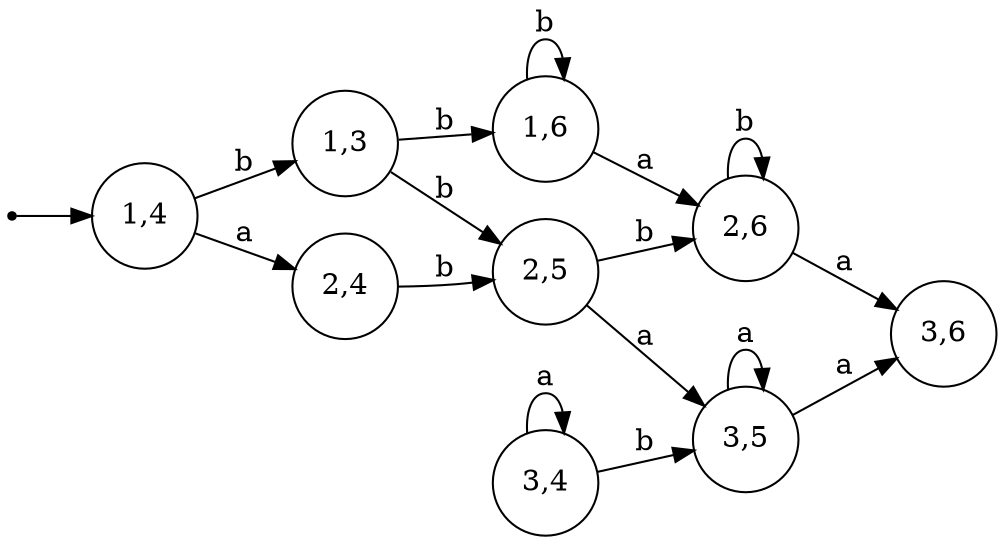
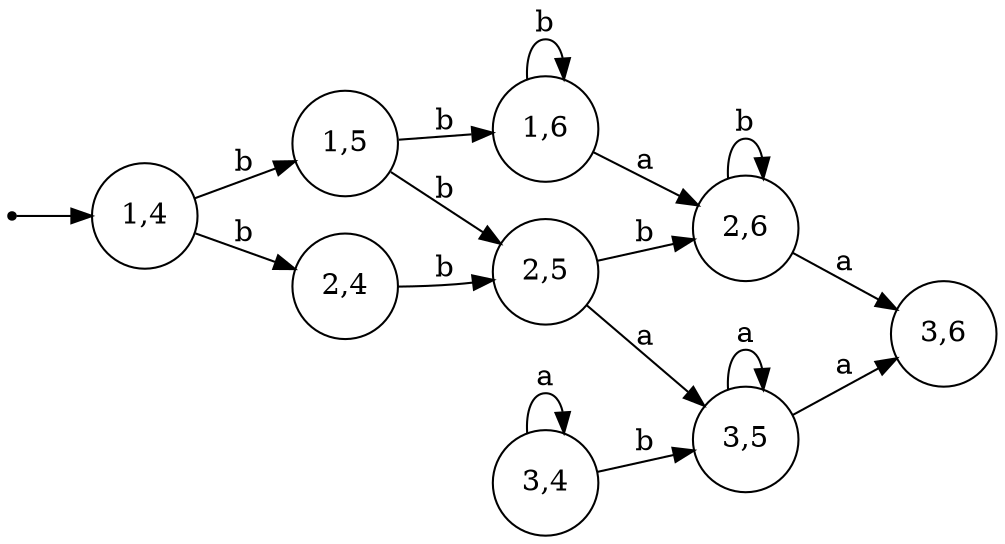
node "1,3": label "1,3" -> "1,5"
edge "1,4" -> "2,4": label "a" -> "b"
